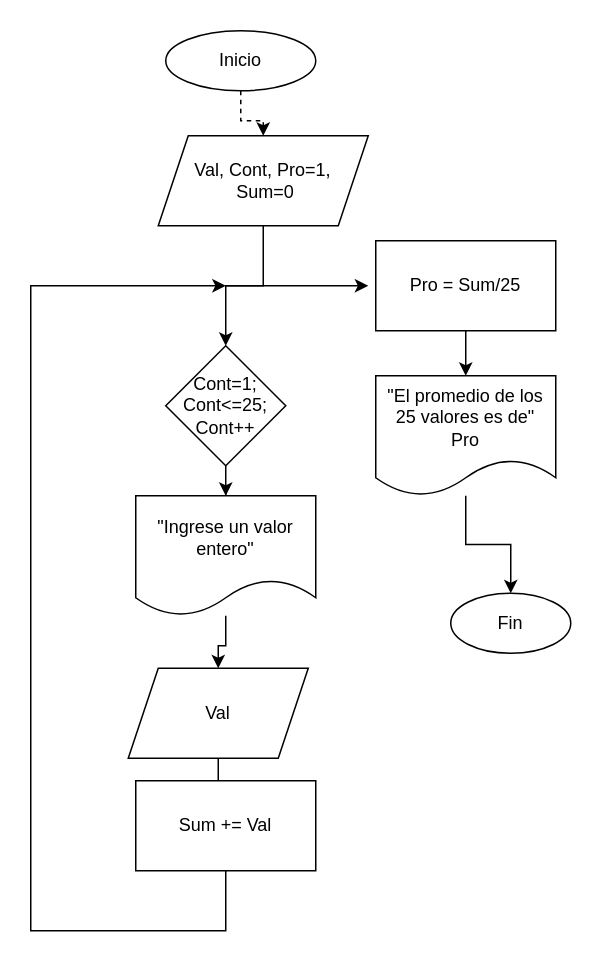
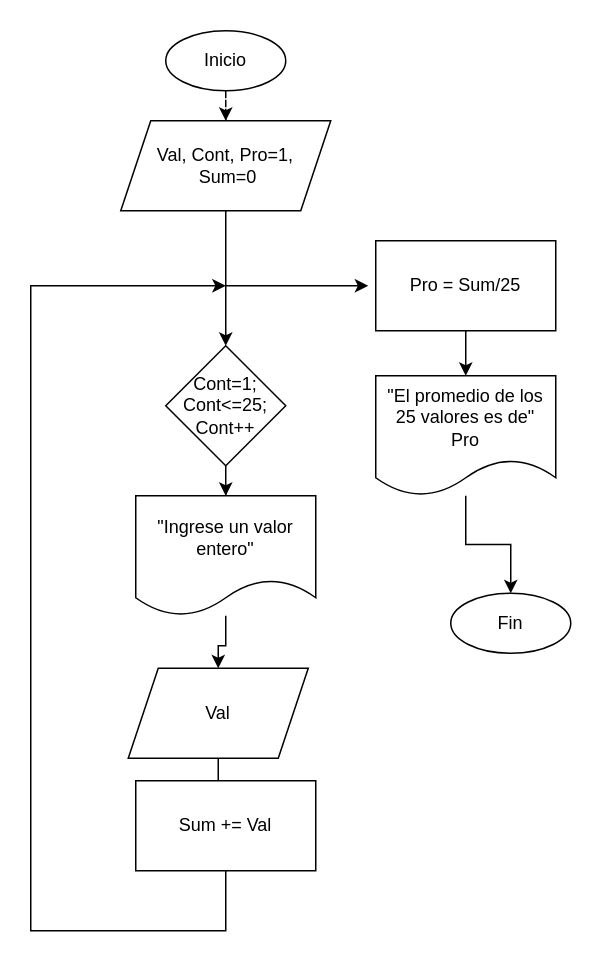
node "Inicio": size 150x60 -> 120x60
node "Val, Cont, Pro=1, Sum=0": moved (263, 181) -> (226, 166)
